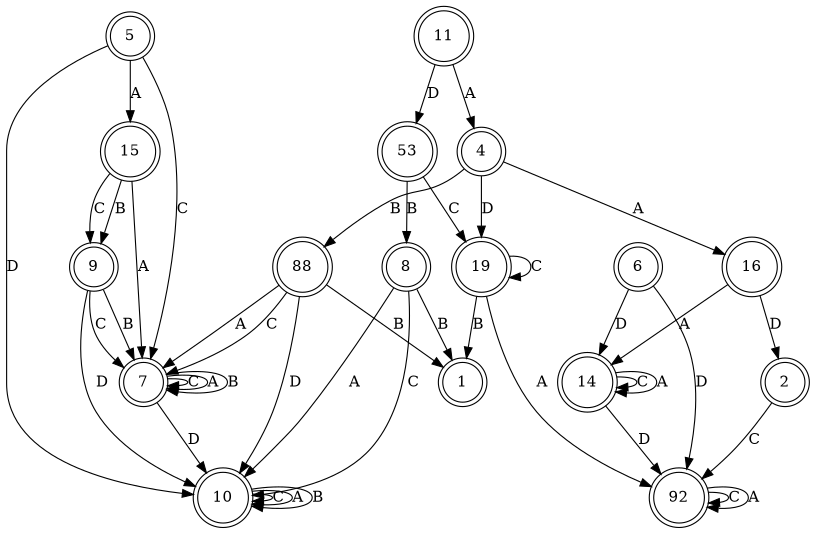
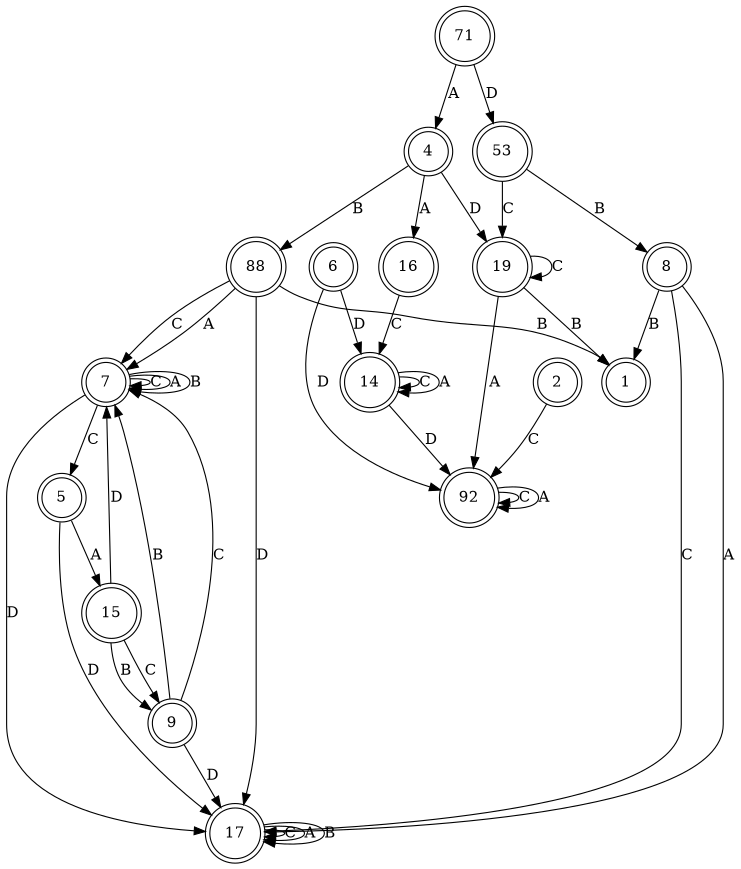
node "11": label "11" -> "71"
edge "5" -> "7": reversed
edge "15" -> "7": label "A" -> "D"
edge "16" -> "2": removed, label "D"
edge "16" -> "14": label "A" -> "C"
node "10": label "10" -> "17"
